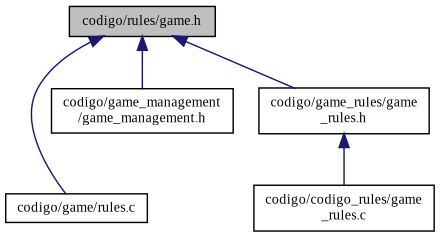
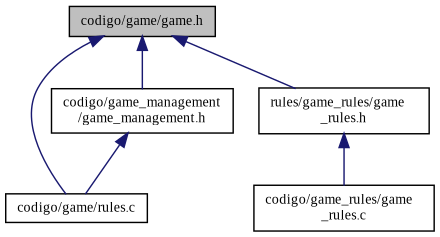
node "codigo/rules/game.h": label "codigo/rules/game.h" -> "codigo/game/game.h"
node "codigo/game_rules/game _rules.h": label "codigo/game_rules/game _rules.h" -> "rules/game_rules/game _rules.h"
edge "codigo/game/rules.c" -> "codigo/game_management /game_management.h": added
node "codigo/codigo_rules/game _rules.c": label "codigo/codigo_rules/game _rules.c" -> "codigo/game_rules/game _rules.c"
